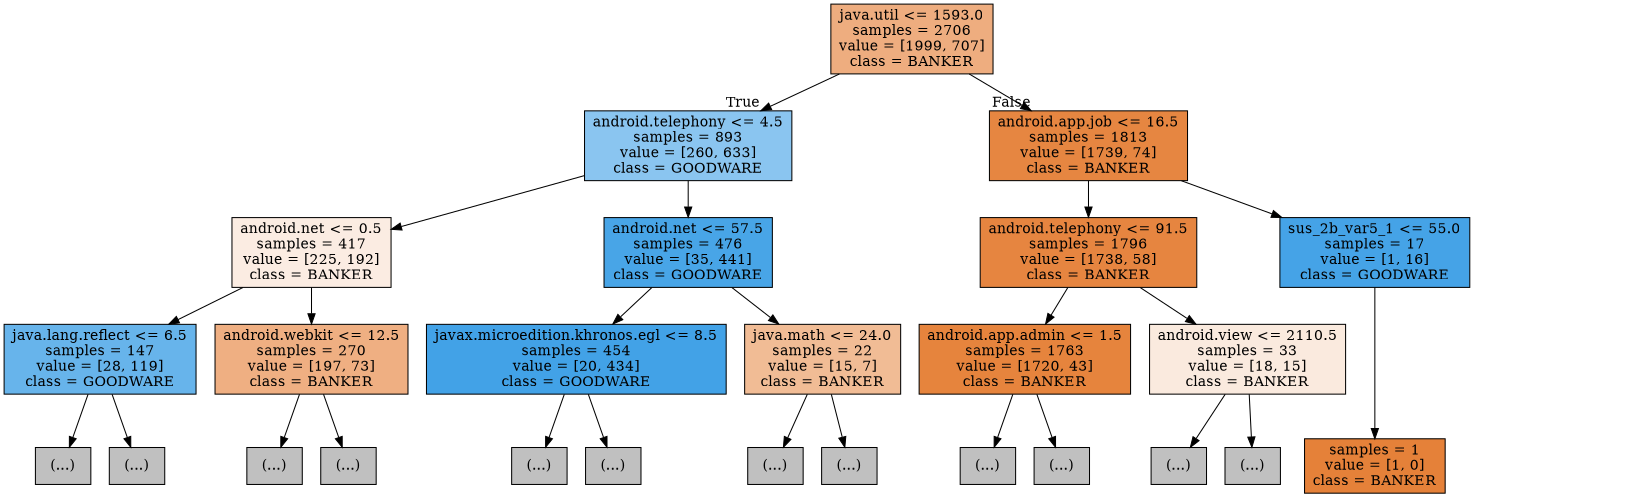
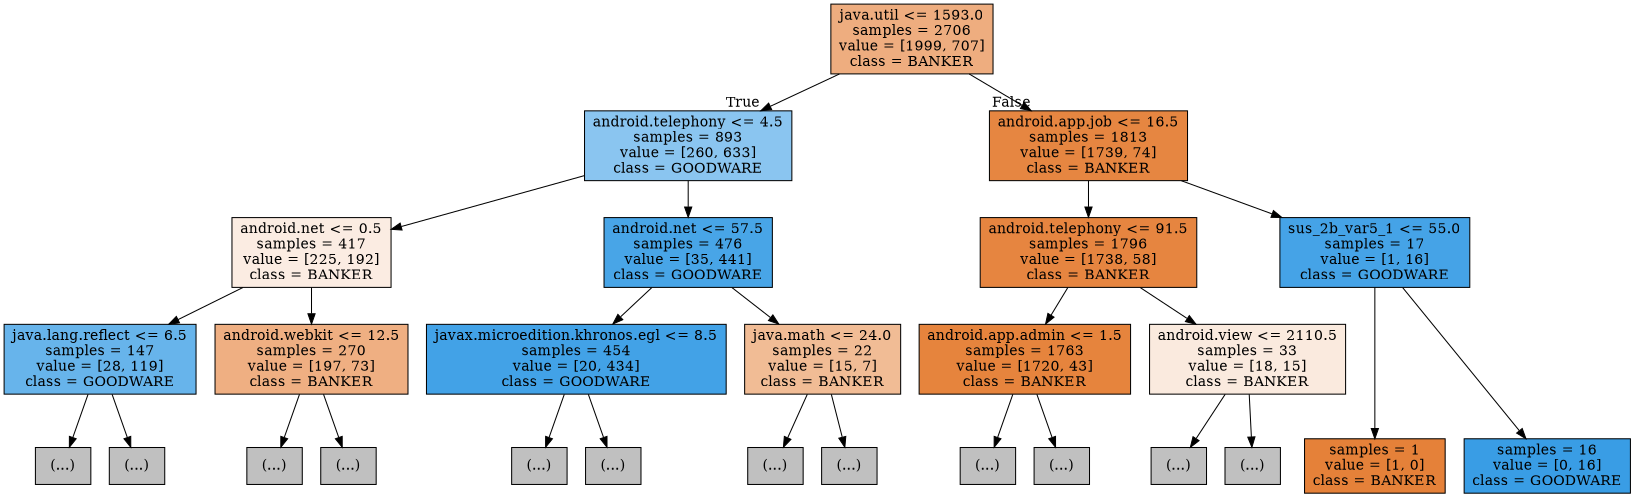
node "samples = 16 value = [0, 16] class = GOODWARE": added
